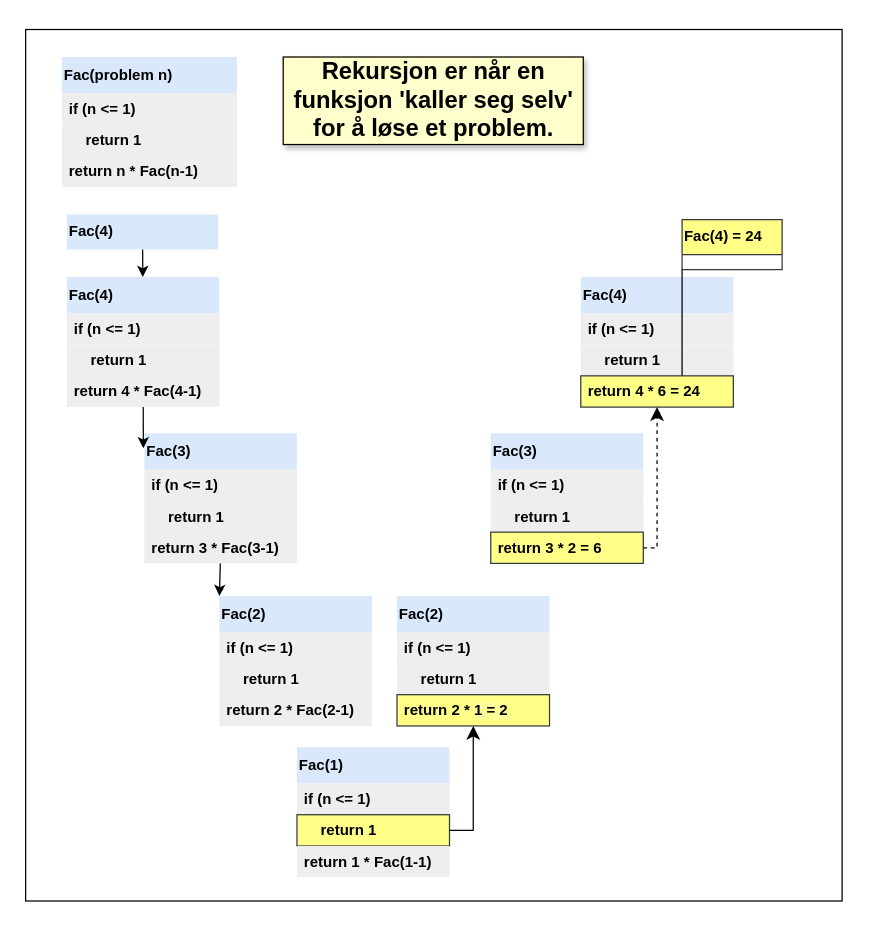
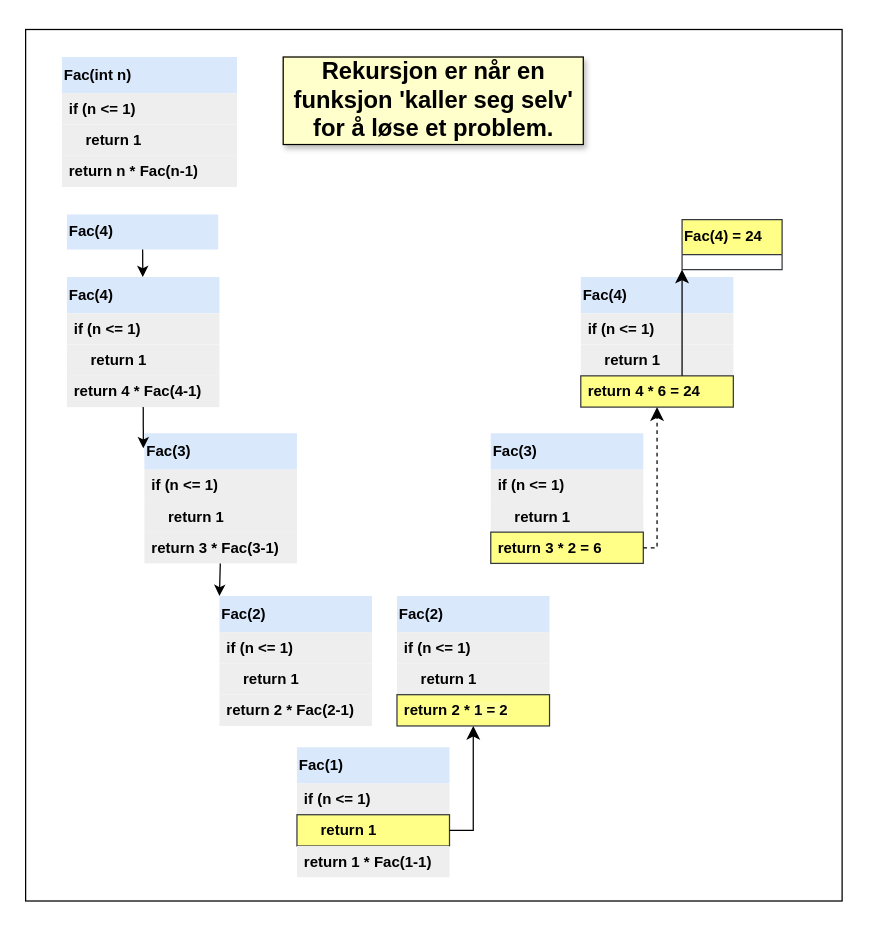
node "Fac(problem n)": label "Fac(problem n)" -> "Fac(int n)"
edge "Fac(4) = 24" -- "return 4 * 6 = 24": arrowhead none -> classic
